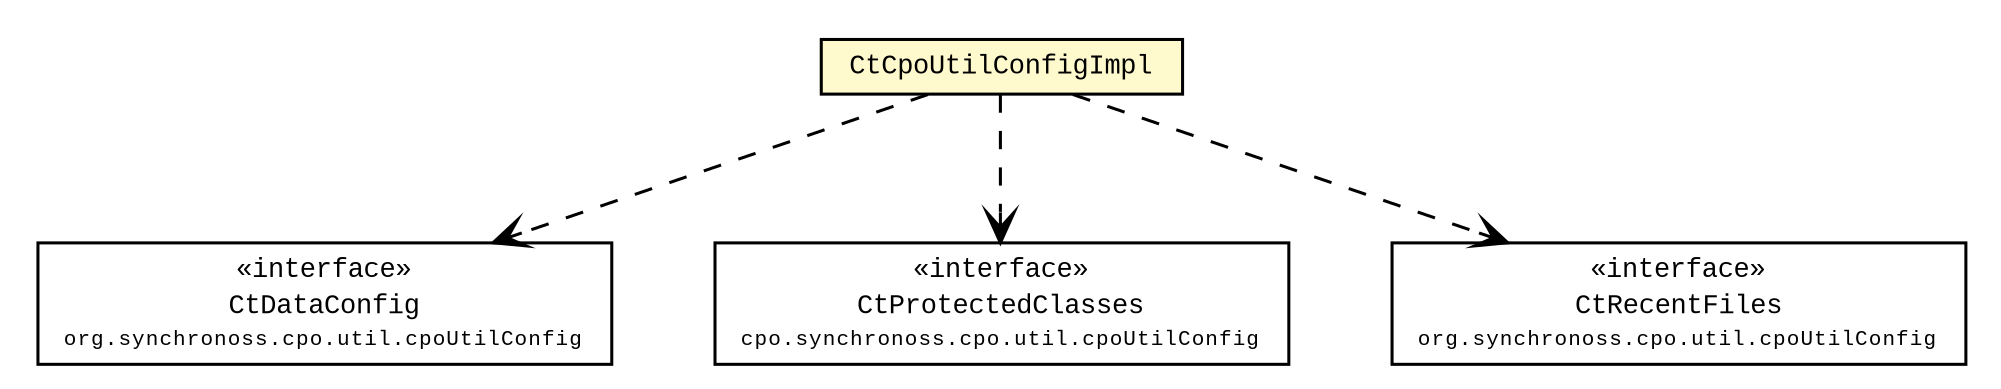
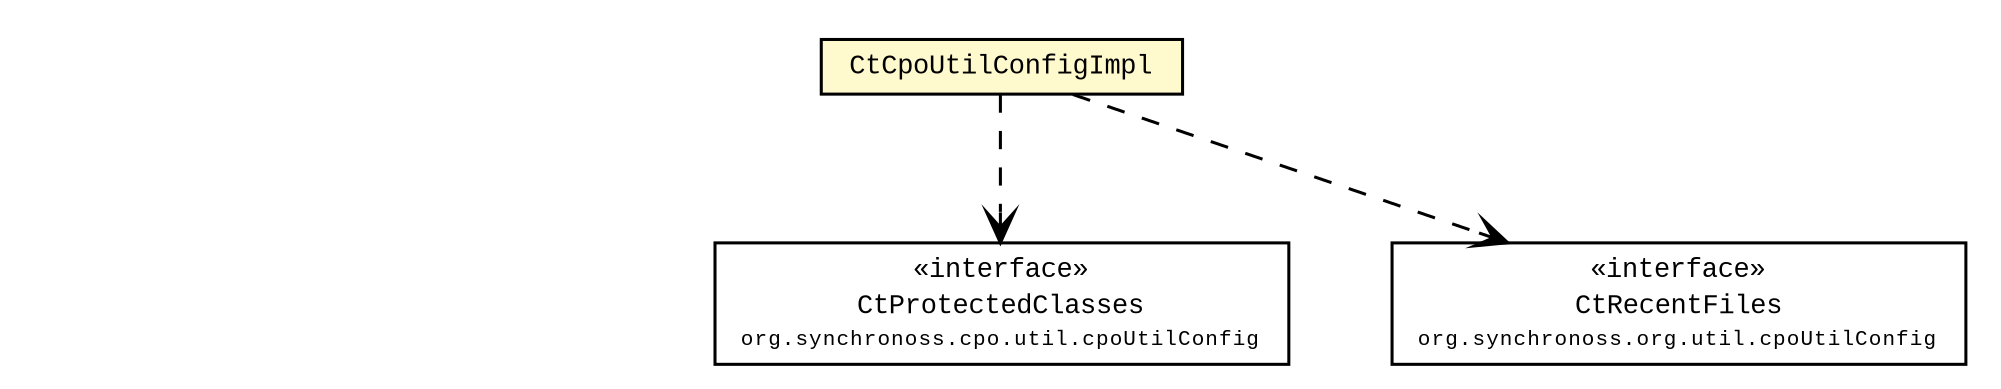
node "CtDataConfig": removed
node "CtProtectedClasses": text "cpo.synchronoss.cpo.util.cpoUtilConfig" -> "org.synchronoss.cpo.util.cpoUtilConfig"
node "CtRecentFiles": text "org.synchronoss.cpo.util.cpoUtilConfig" -> "org.synchronoss.org.util.cpoUtilConfig"
